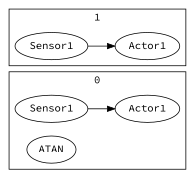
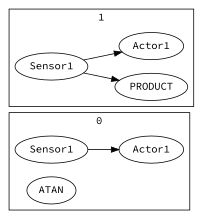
node "PRODUCT": added
